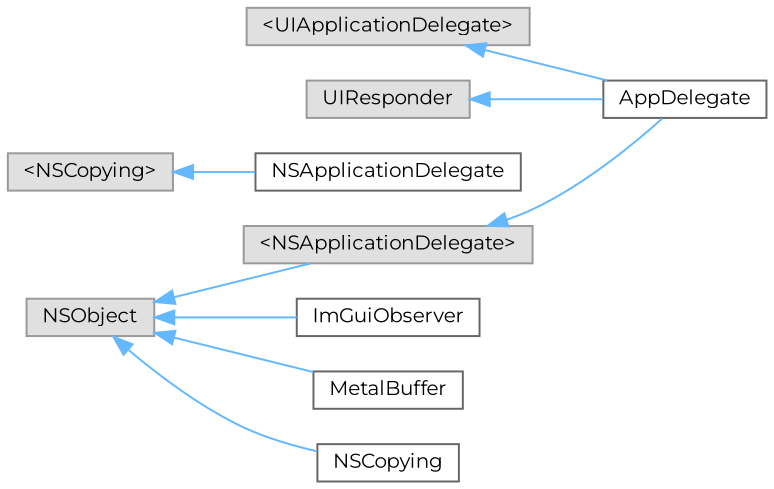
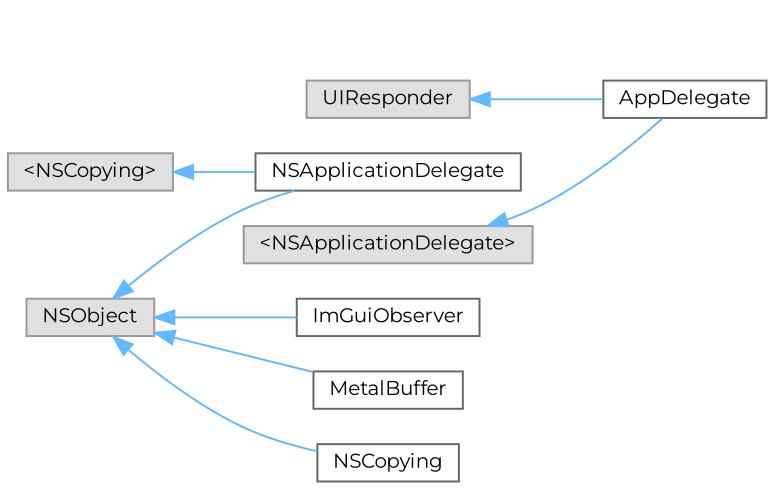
node "<UIApplicationDelegate>": removed
edge "<NSApplicationDelegate>" -> "NSObject": now "NSApplicationDelegate" -> "NSObject"
